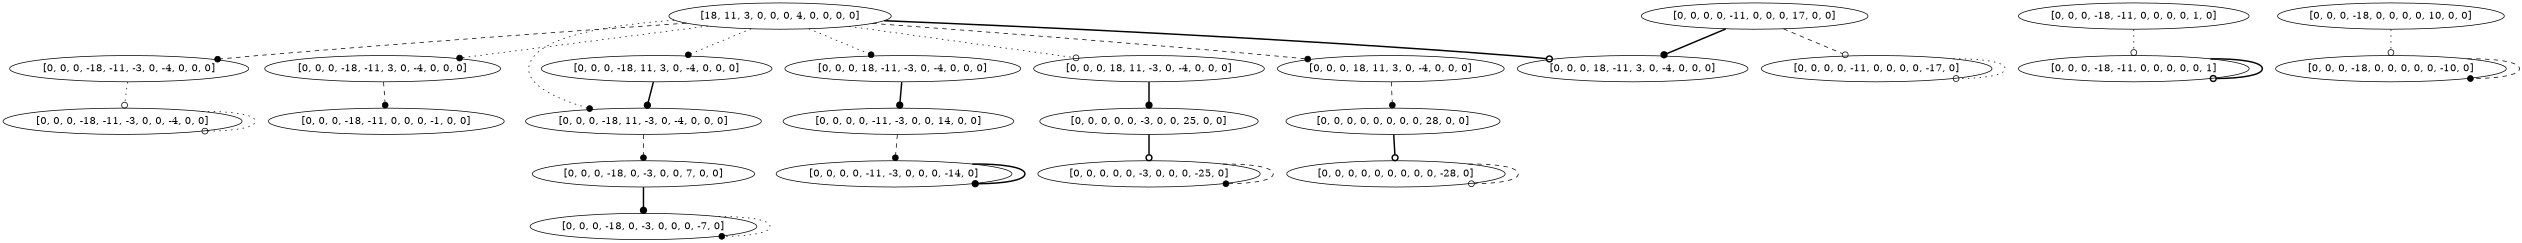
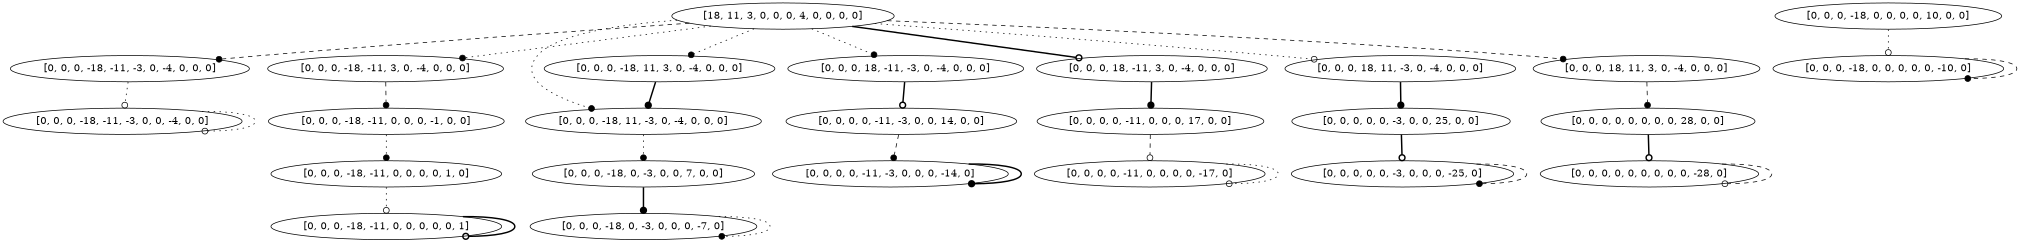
edge "[0, 0, 0, 0, -11, 0, 0, 0, 17, 0, 0]" -> "[0, 0, 0, 18, -11, 3, 0, -4, 0, 0, 0]": reversed
edge "[0, 0, 0, 18, -11, -3, 0, -4, 0, 0, 0]" -> "[0, 0, 0, 0, -11, -3, 0, 0, 14, 0, 0]": arrowhead dot -> odot
edge "[0, 0, 0, -18, -11, 0, 0, 0, -1, 0, 0]" -> "[0, 0, 0, -18, -11, 0, 0, 0, 0, 1, 0]": added
edge "[0, 0, 0, -18, 11, -3, 0, -4, 0, 0, 0]" -> "[0, 0, 0, -18, 0, -3, 0, 0, 7, 0, 0]": style dashed -> dotted
